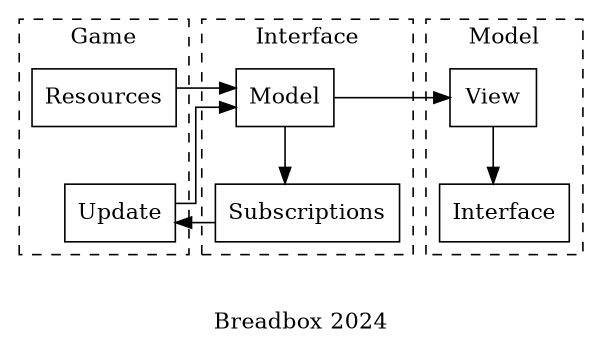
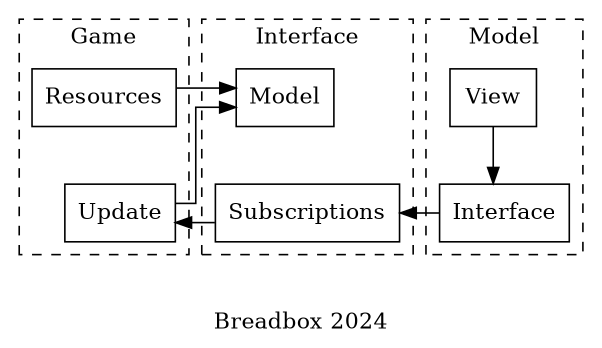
edge "Model" -> "View": removed
edge "Model" -> "Subscriptions": now "Interface" -> "Subscriptions"
